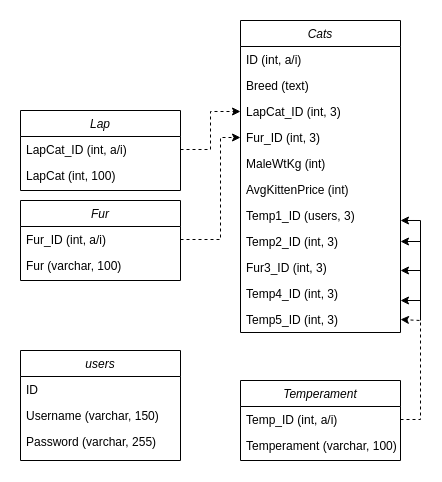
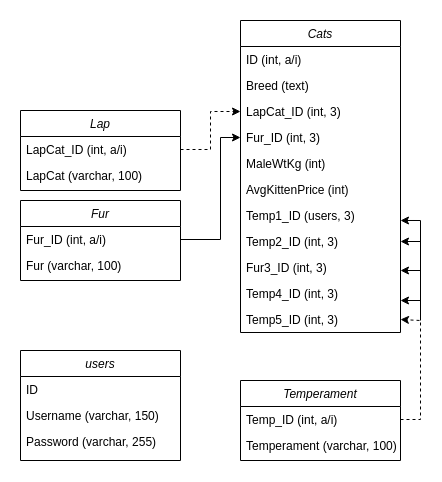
node "LapCat (int, 100)": label "LapCat (int, 100)" -> "LapCat (varchar, 100)"
edge "Fur_ID (int, a/i)" -> "Fur_ID (int, 3)": style dashed -> solid
